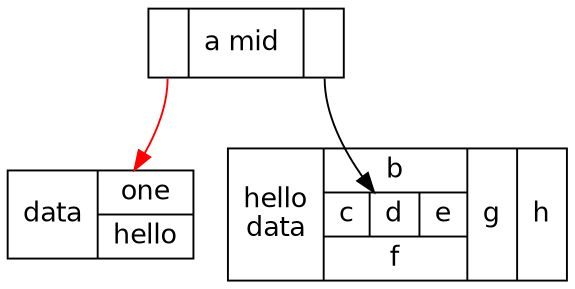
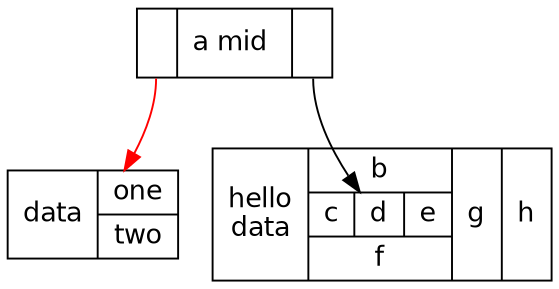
node "data": text "hello" -> "two"
